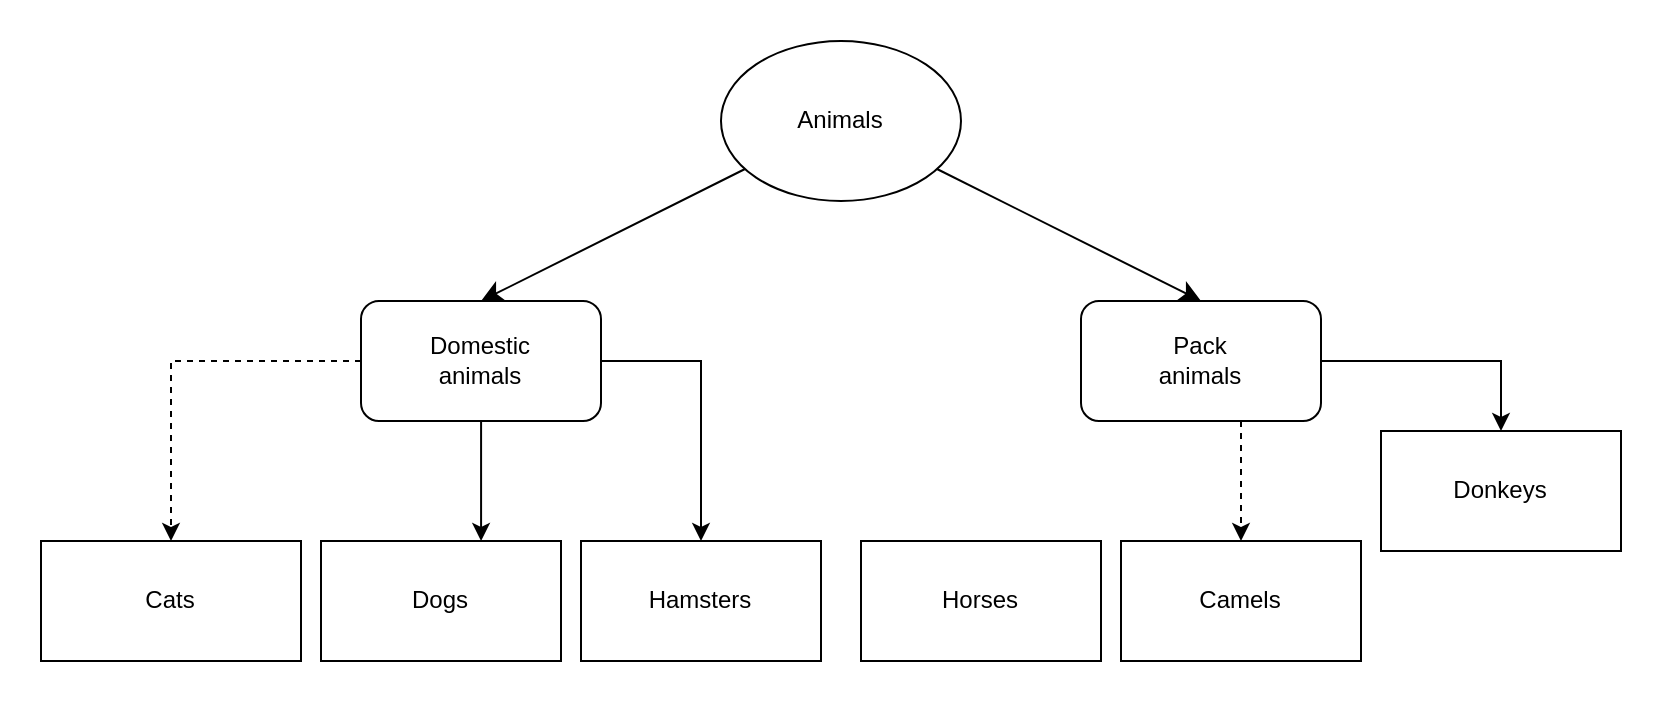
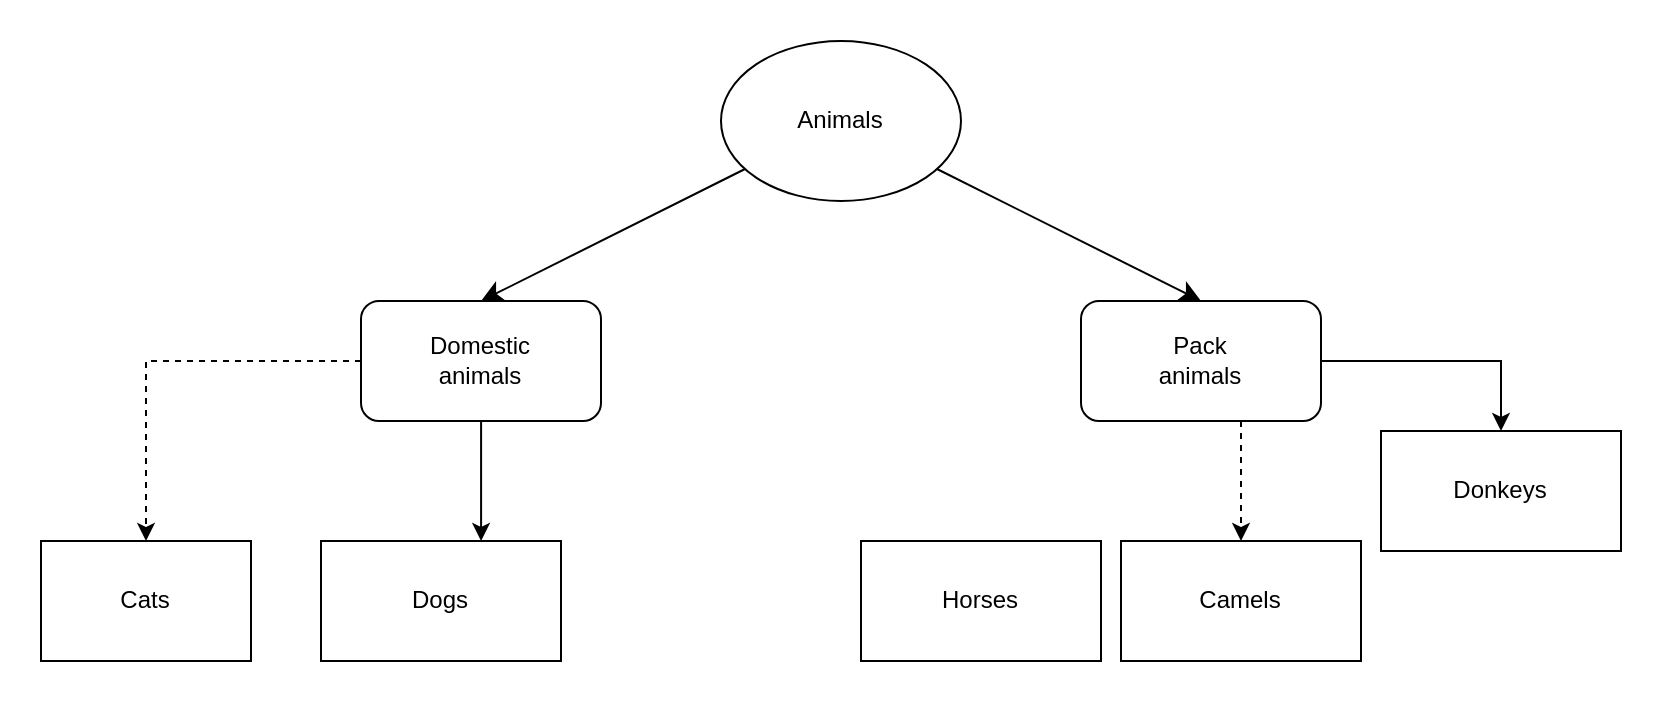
edge "Domestic animals" -> "Hamsters": removed
node "Cats": size 260x120 -> 210x120
node "Hamsters": removed
